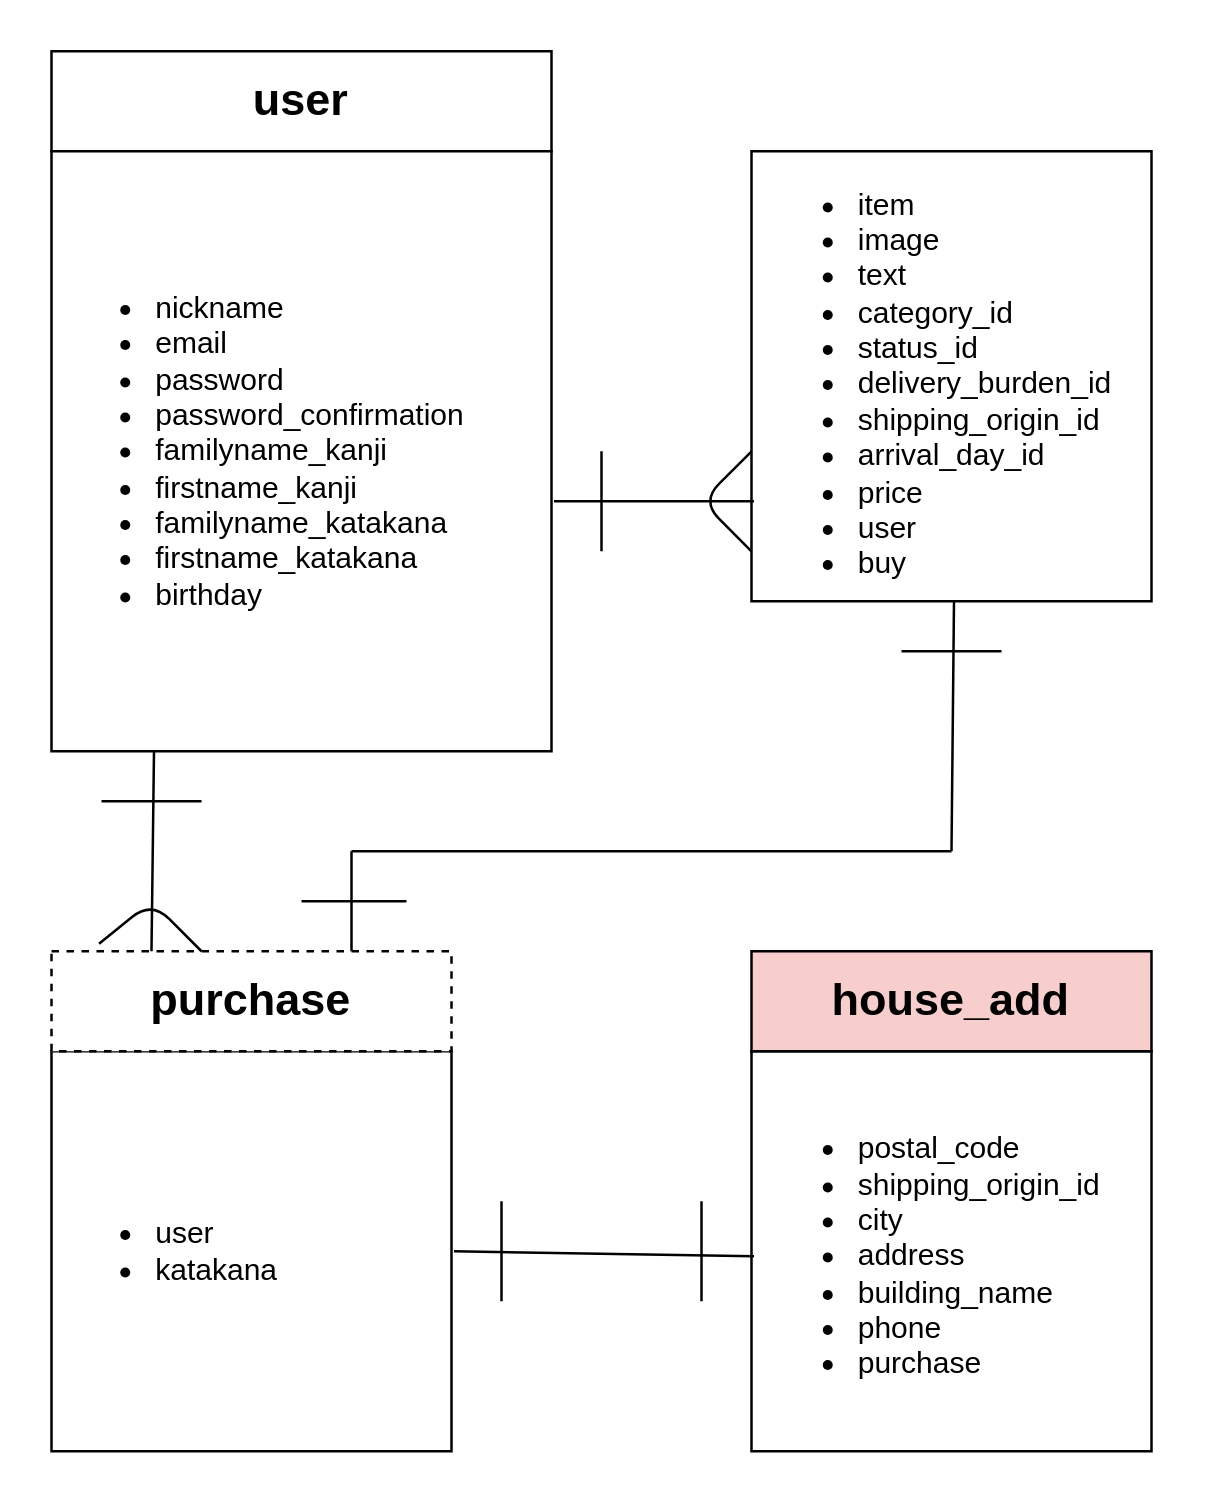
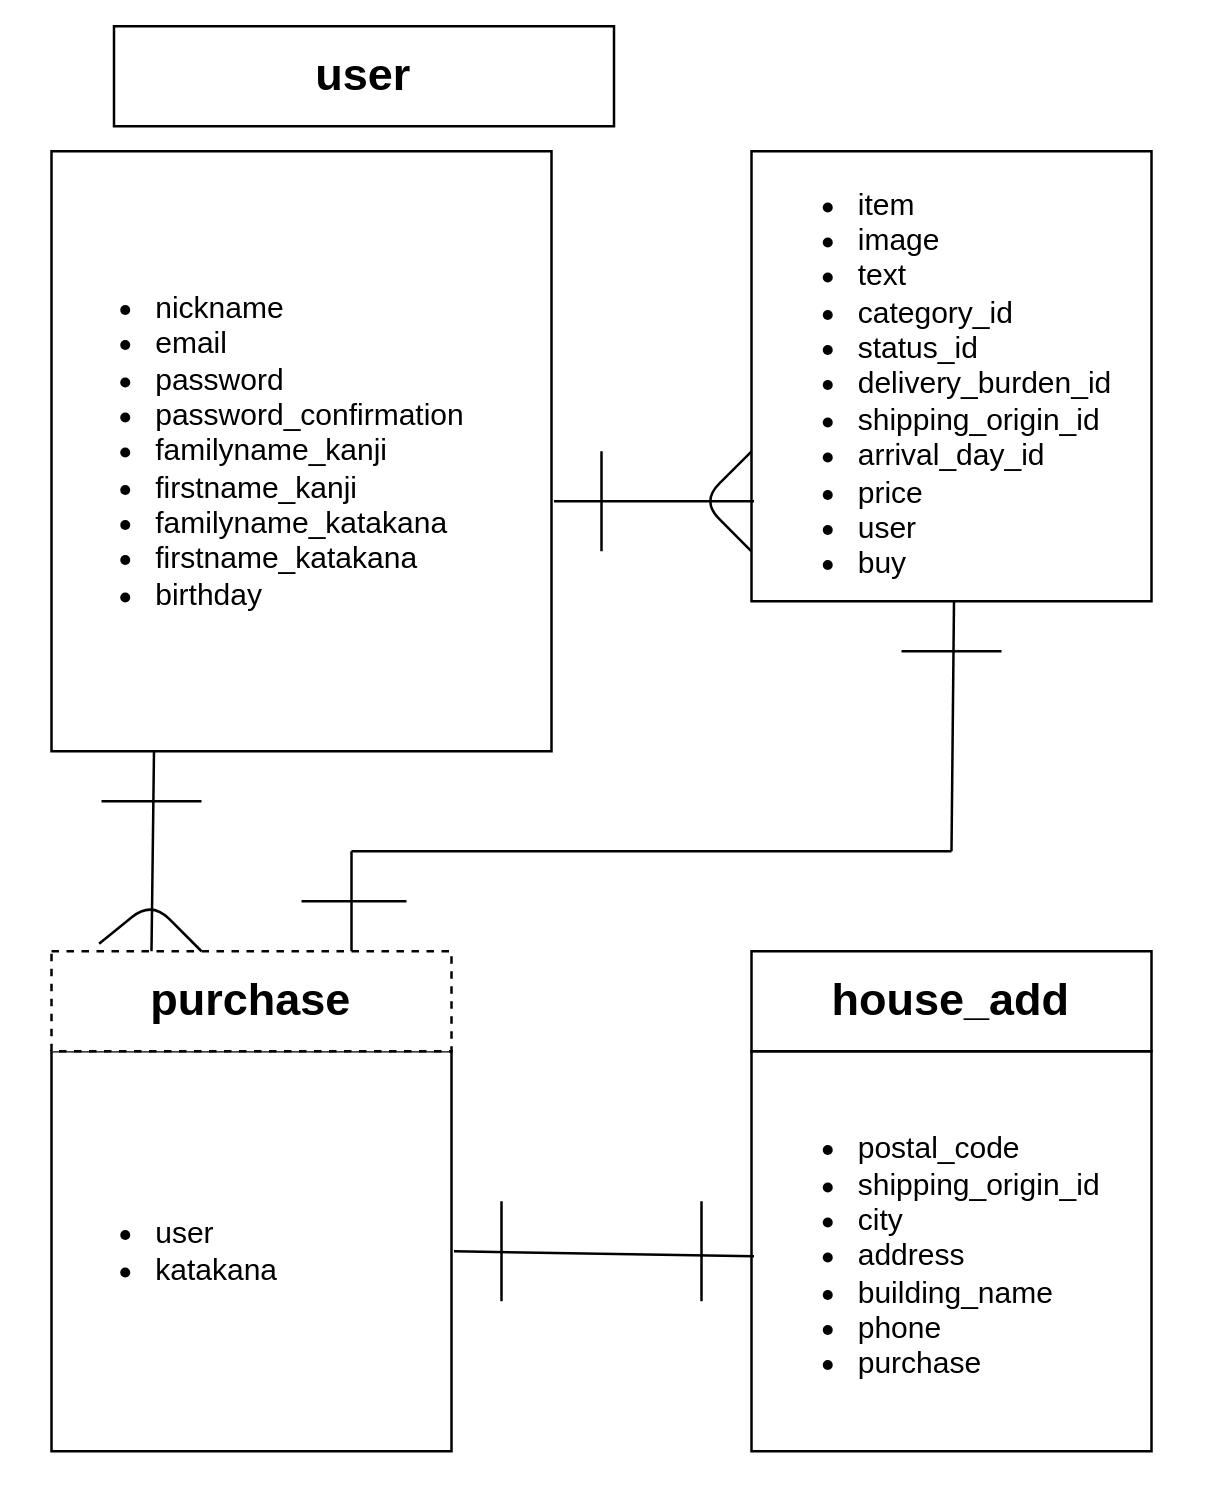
node "user": moved (301, 101) -> (364, 76)
node "house_add": fillcolor #f8cecc -> #ffffff
